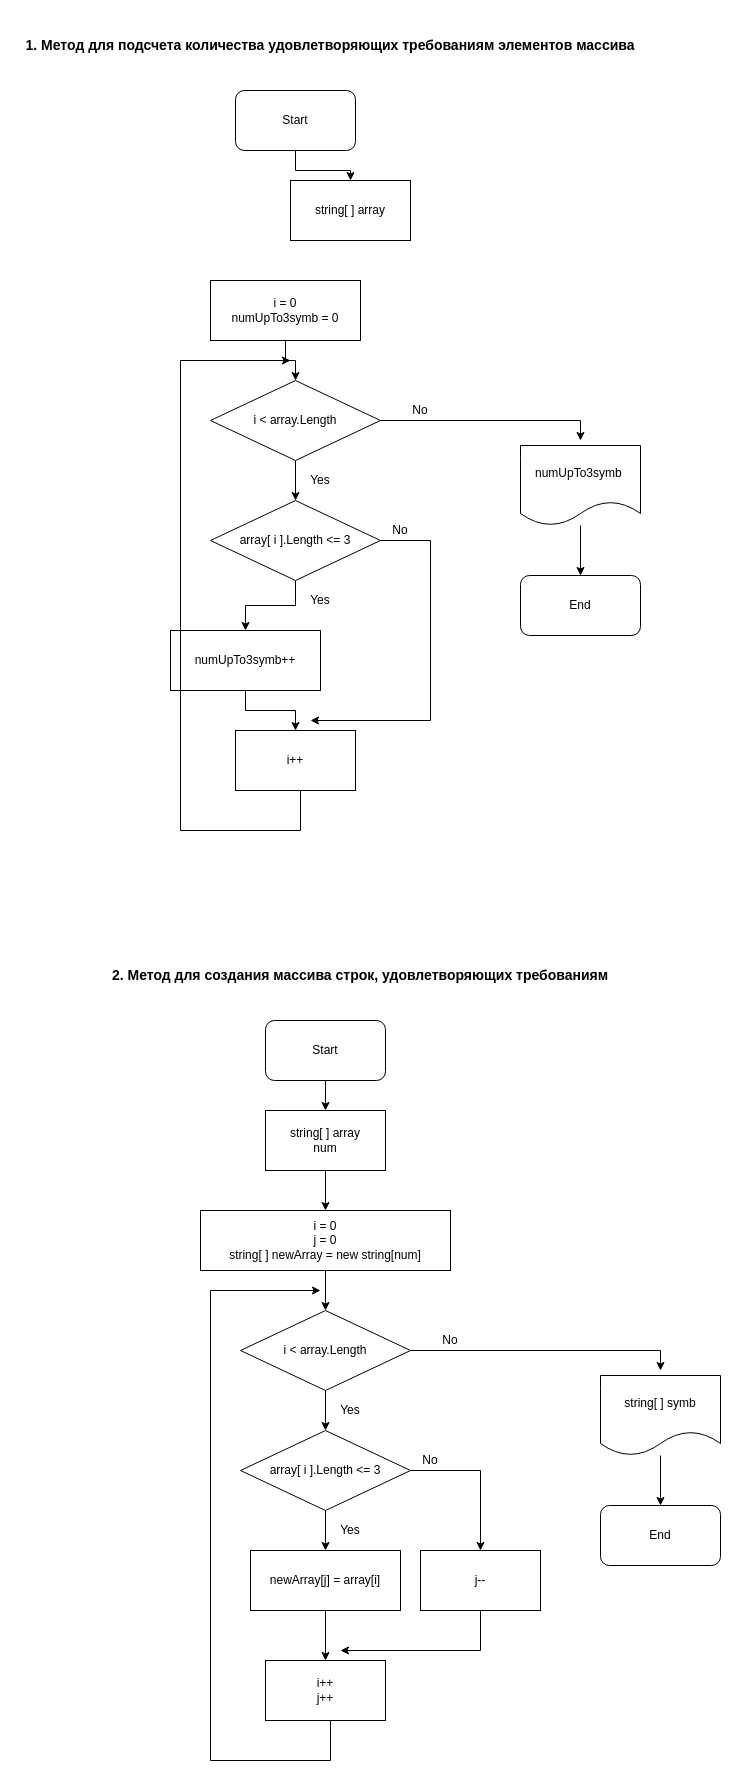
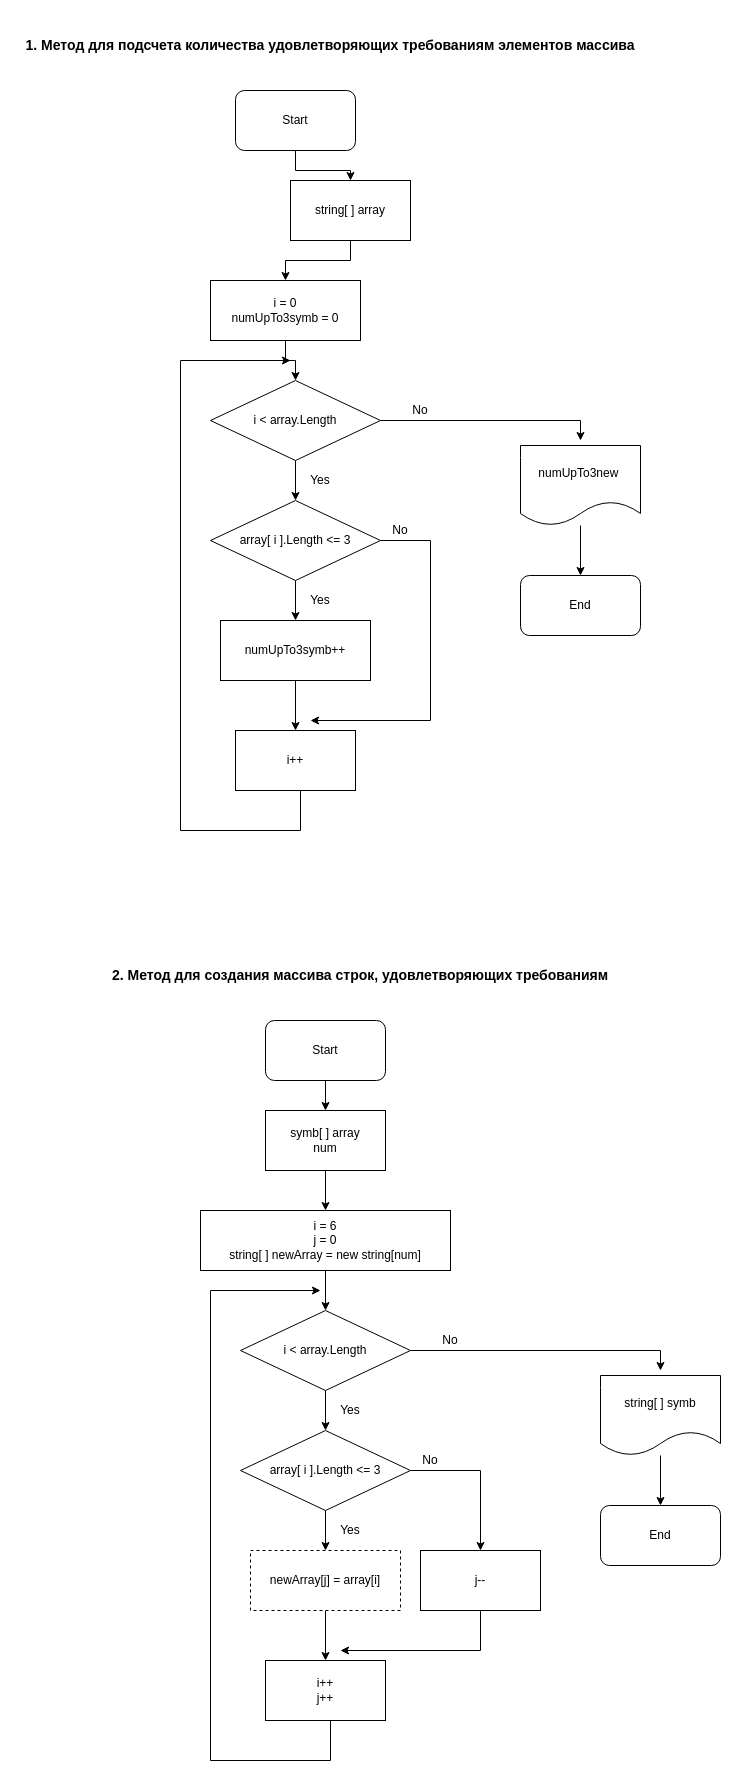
edge "string[ ] array" -> "i = 0 numUpTo3symb = 0": added
node "numUpTo3symb": label "numUpTo3symb" -> "numUpTo3new"
node "numUpTo3symb++": moved (246, 661) -> (296, 651)
node "string[ ] array num": label "string[ ] array num" -> "symb[ ] array num"
node "i = 0 j = 0 string[ ] newArray = new string[num]": label "i = 0 j = 0 string[ ] newArray = new string[num]" -> "i = 6 j = 0 string[ ] newArray = new string[num]"
node "newArray[j] = array[i]": style solid -> dashed
